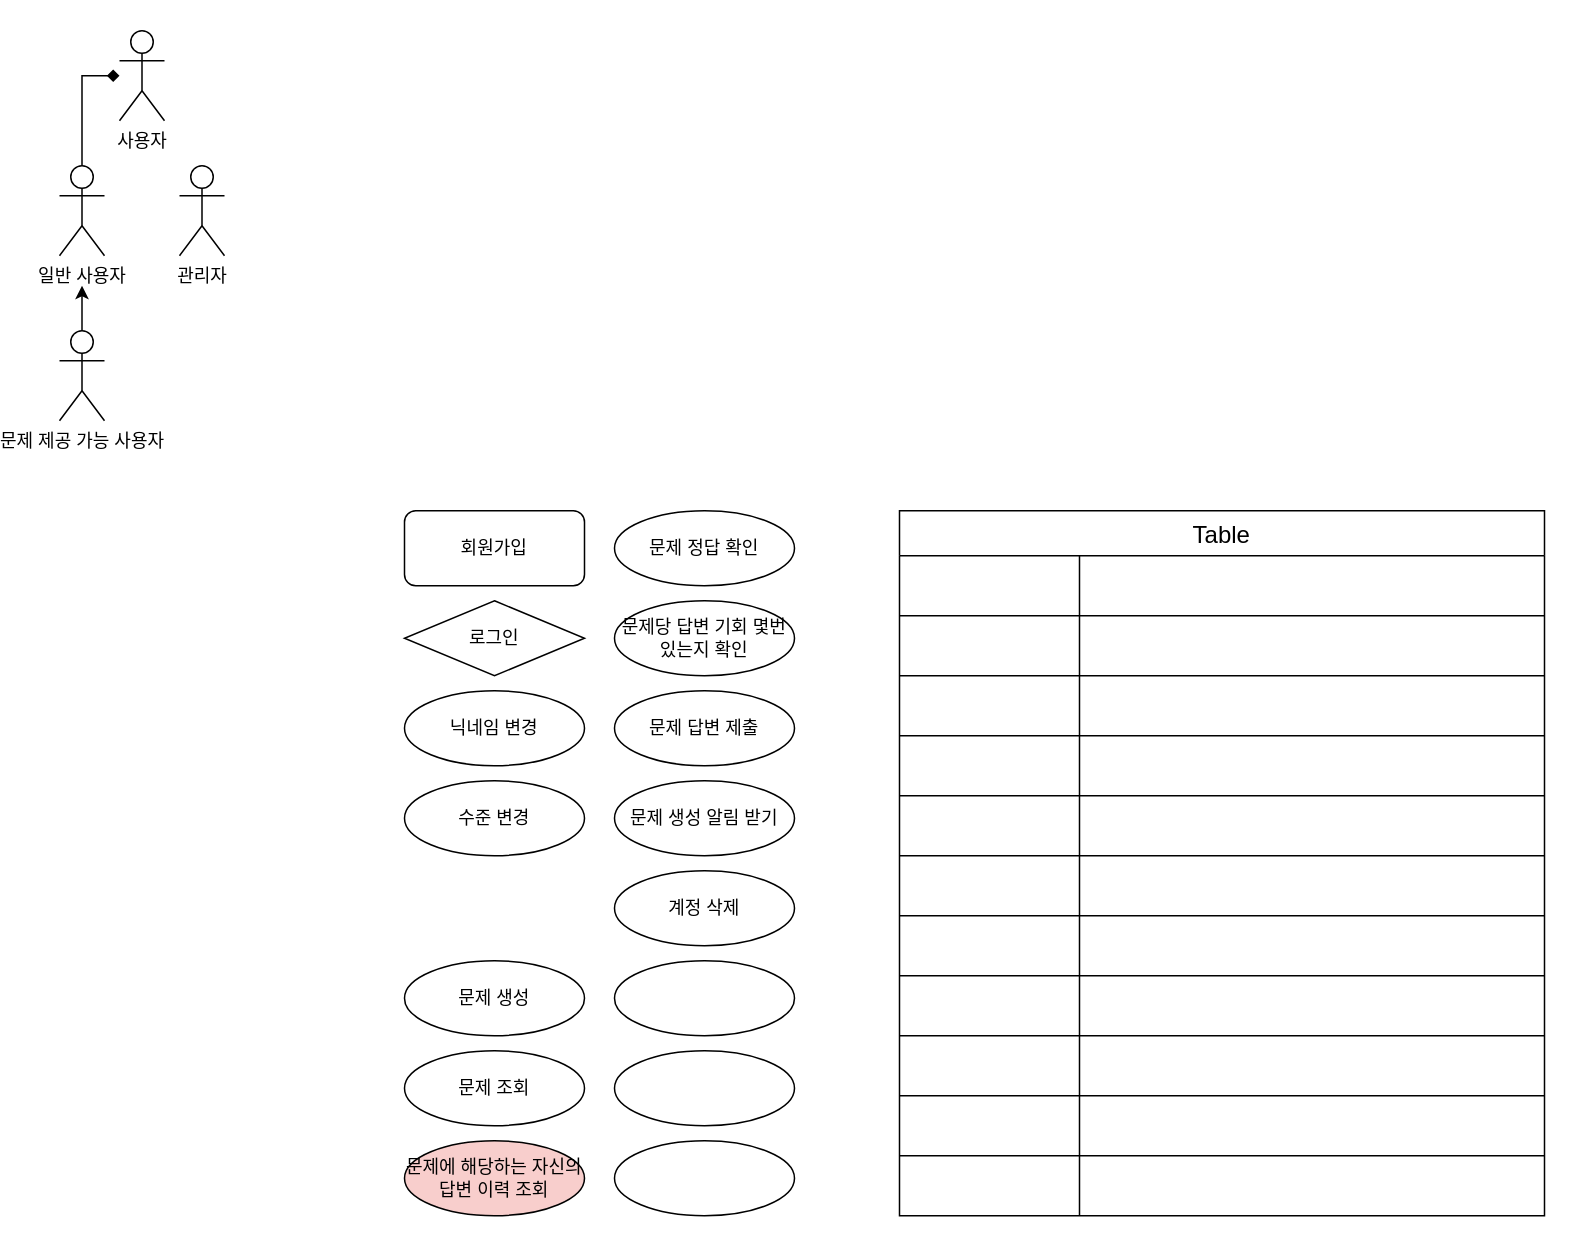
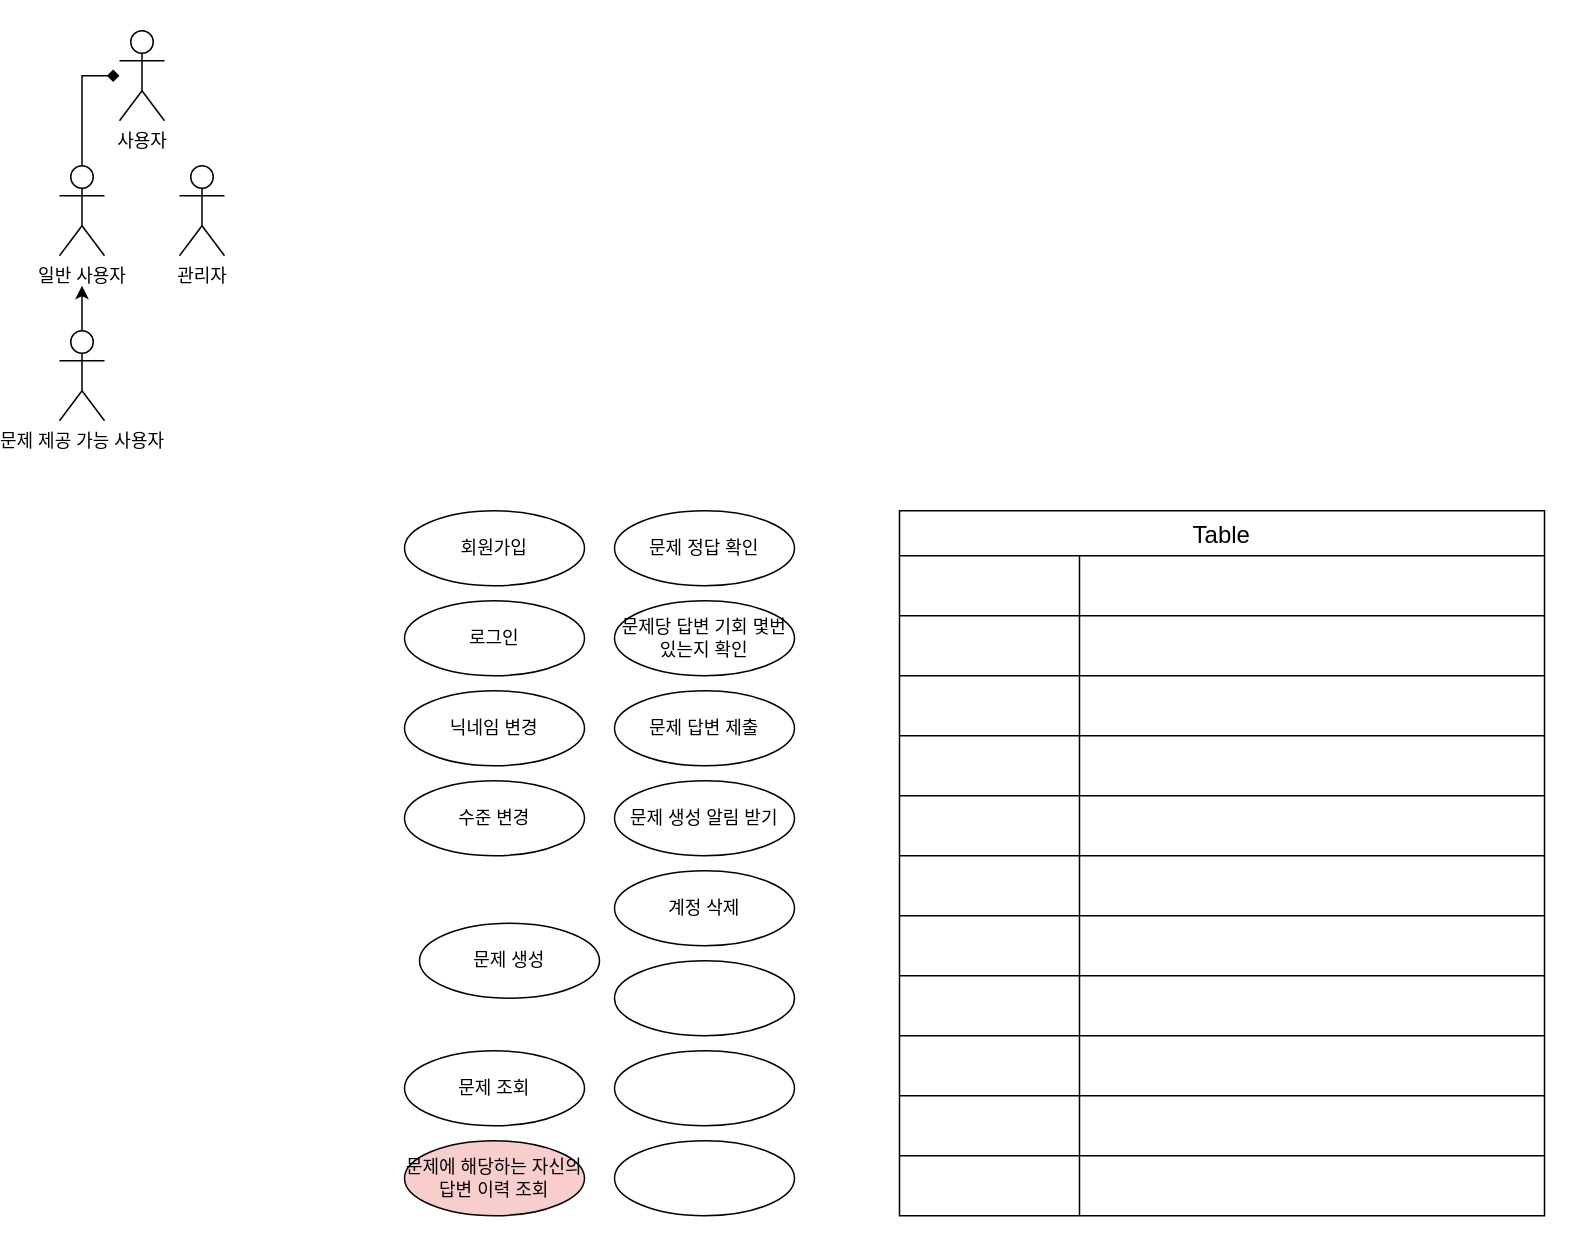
node "회원가입": shape rounded rectangle -> ellipse
node "로그인": shape diamond -> ellipse
node "문제 생성": moved (494, 998) -> (509, 961)
